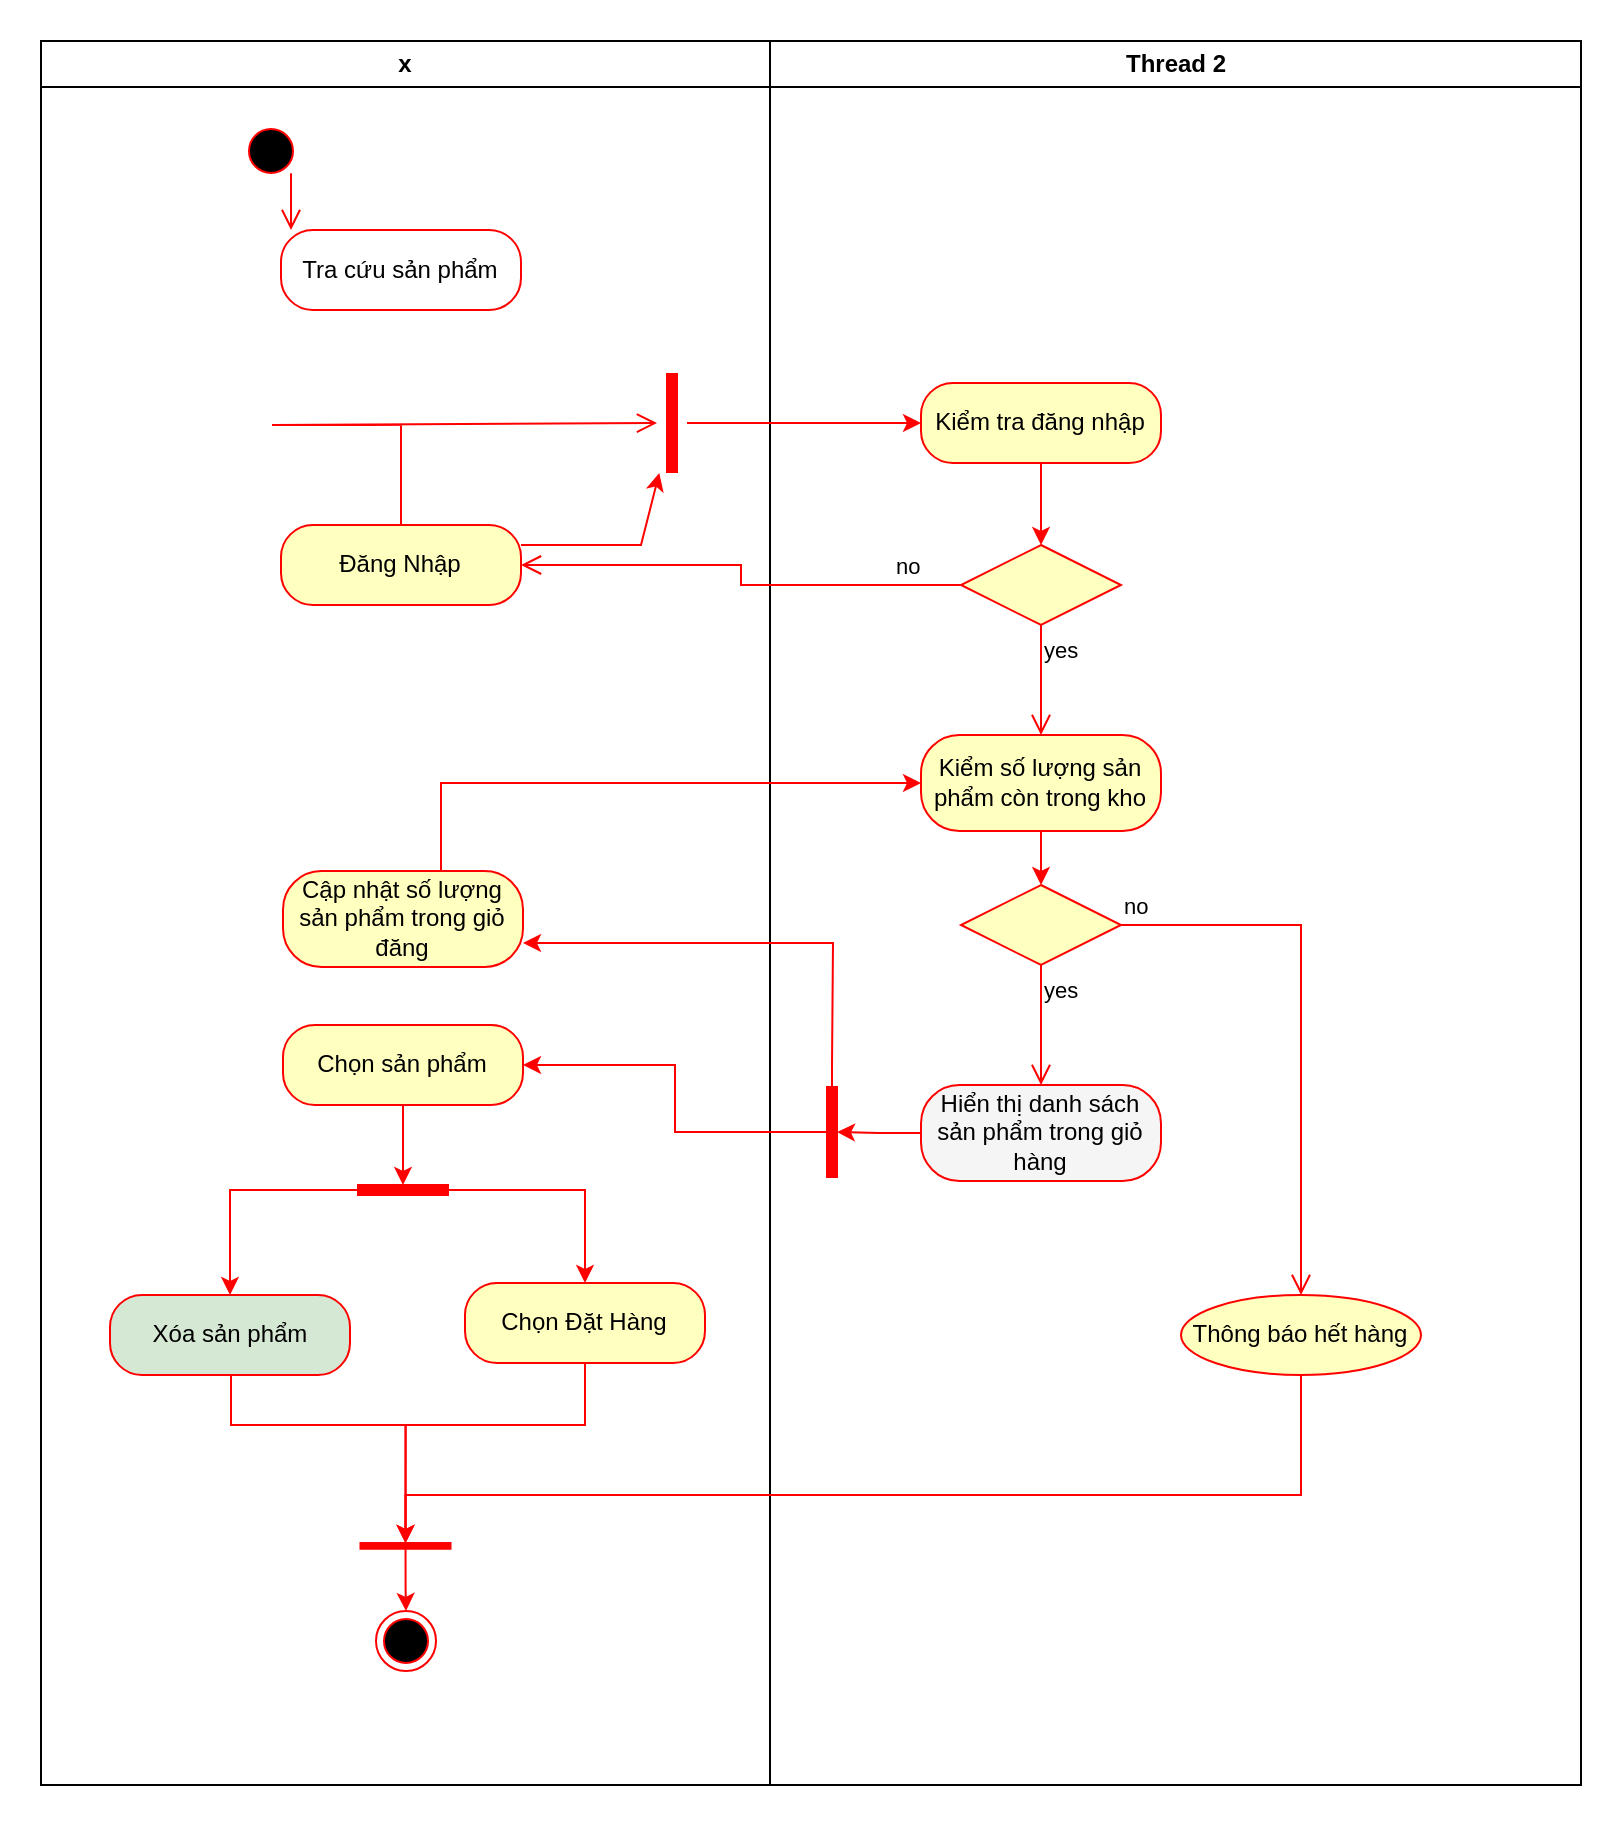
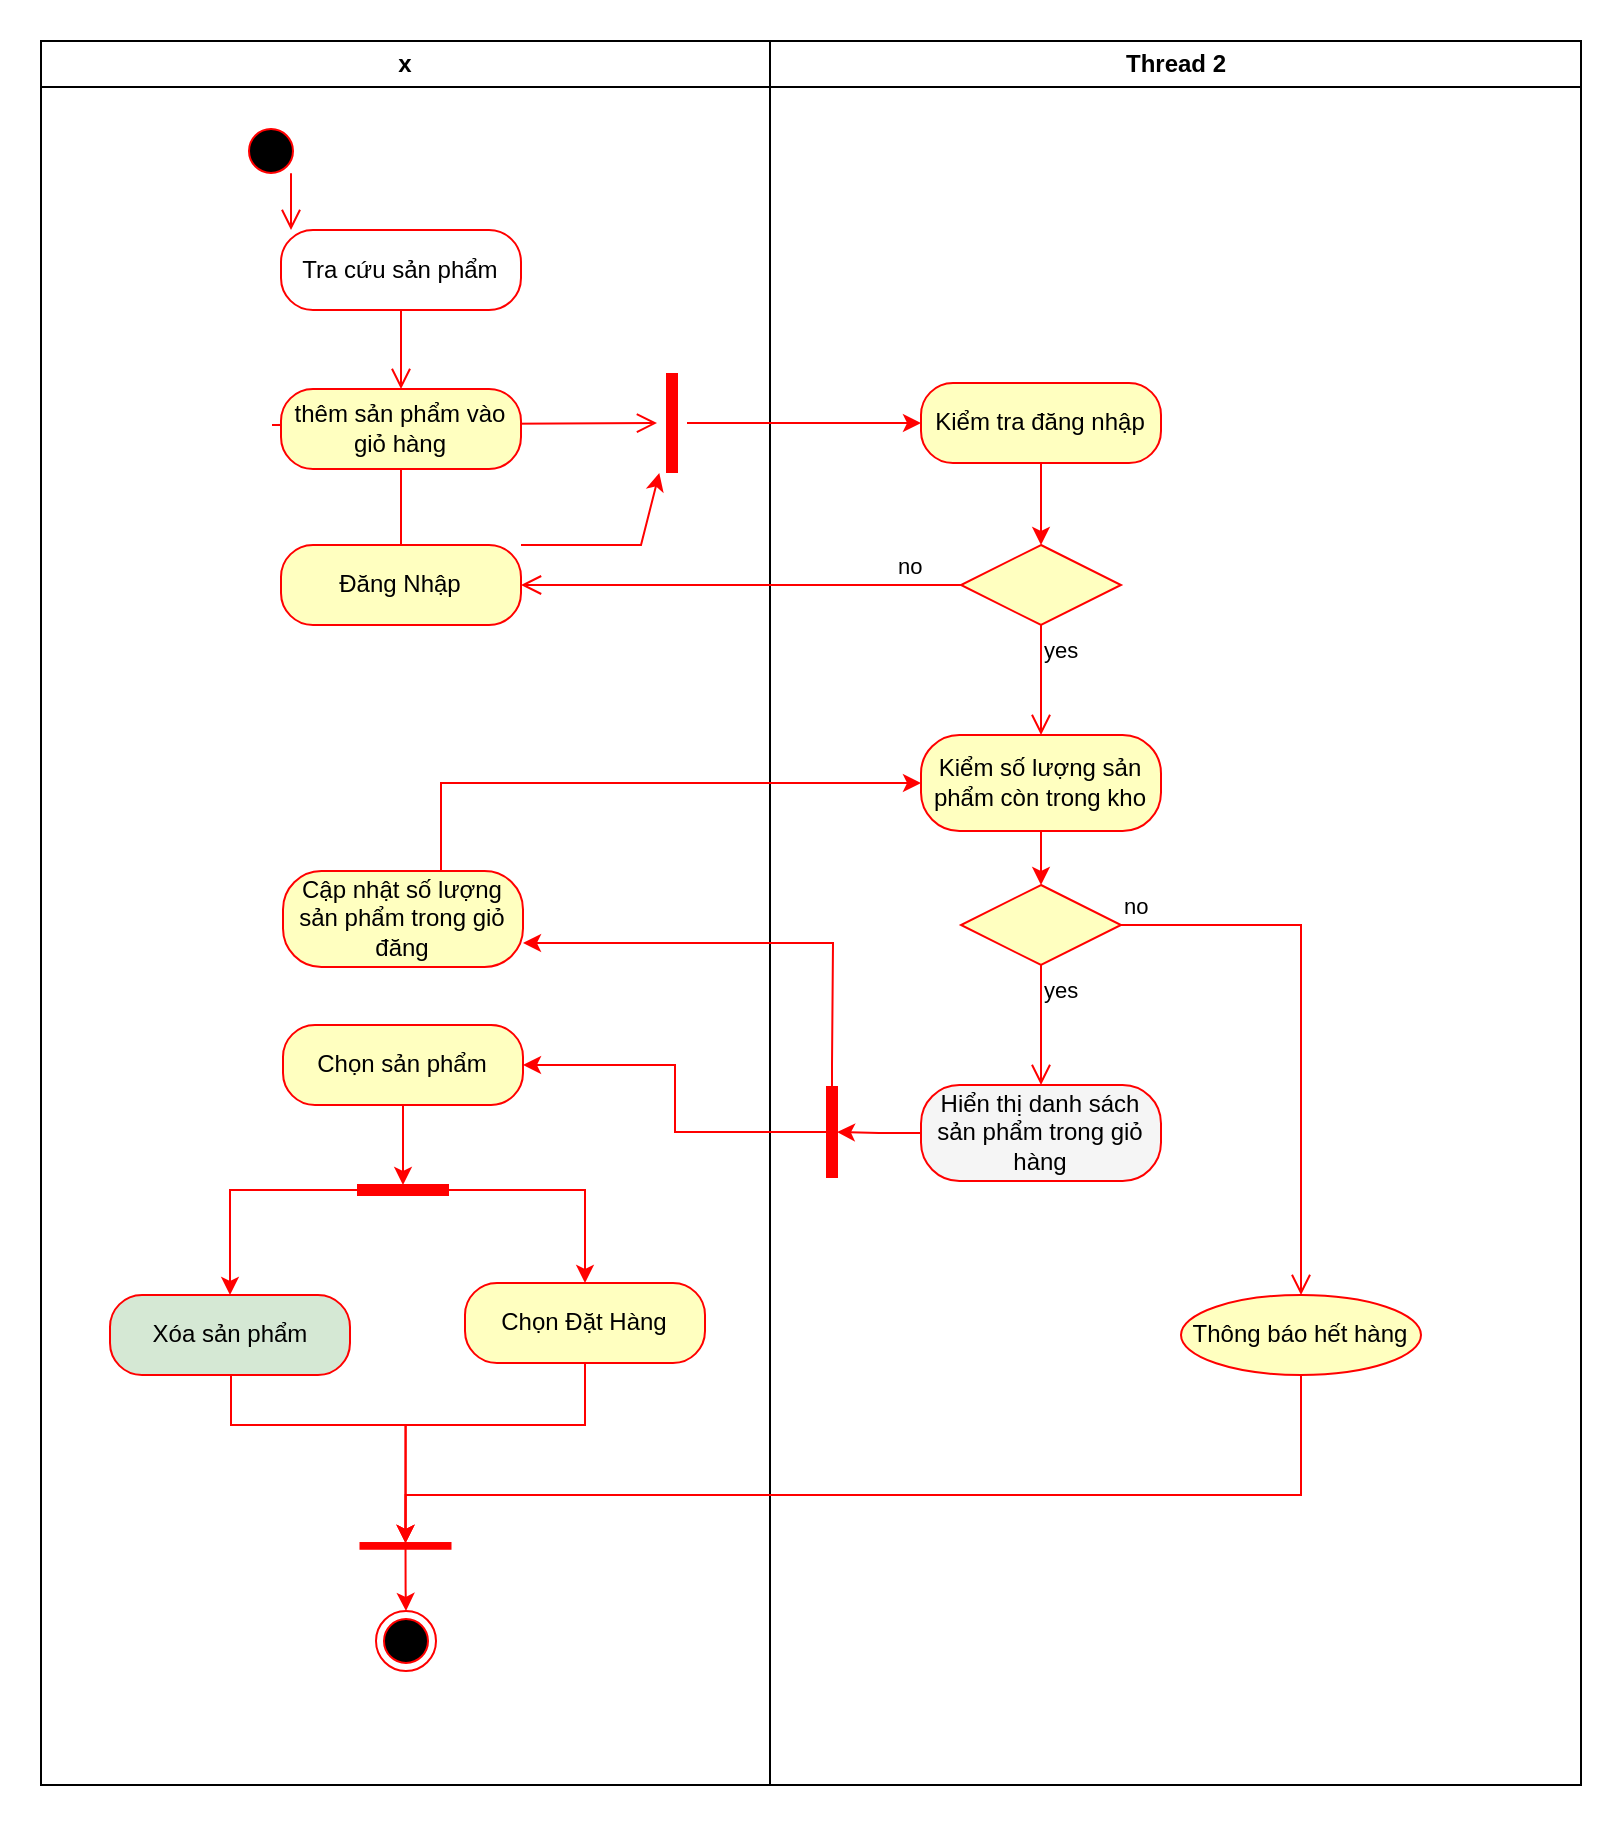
edge "Tra cứu sản phẩm" -> "thêm sản phẩm vào giỏ hàng": added
node "thêm sản phẩm vào giỏ hàng": added
node "Đăng Nhập": moved (401, 565) -> (401, 585)
